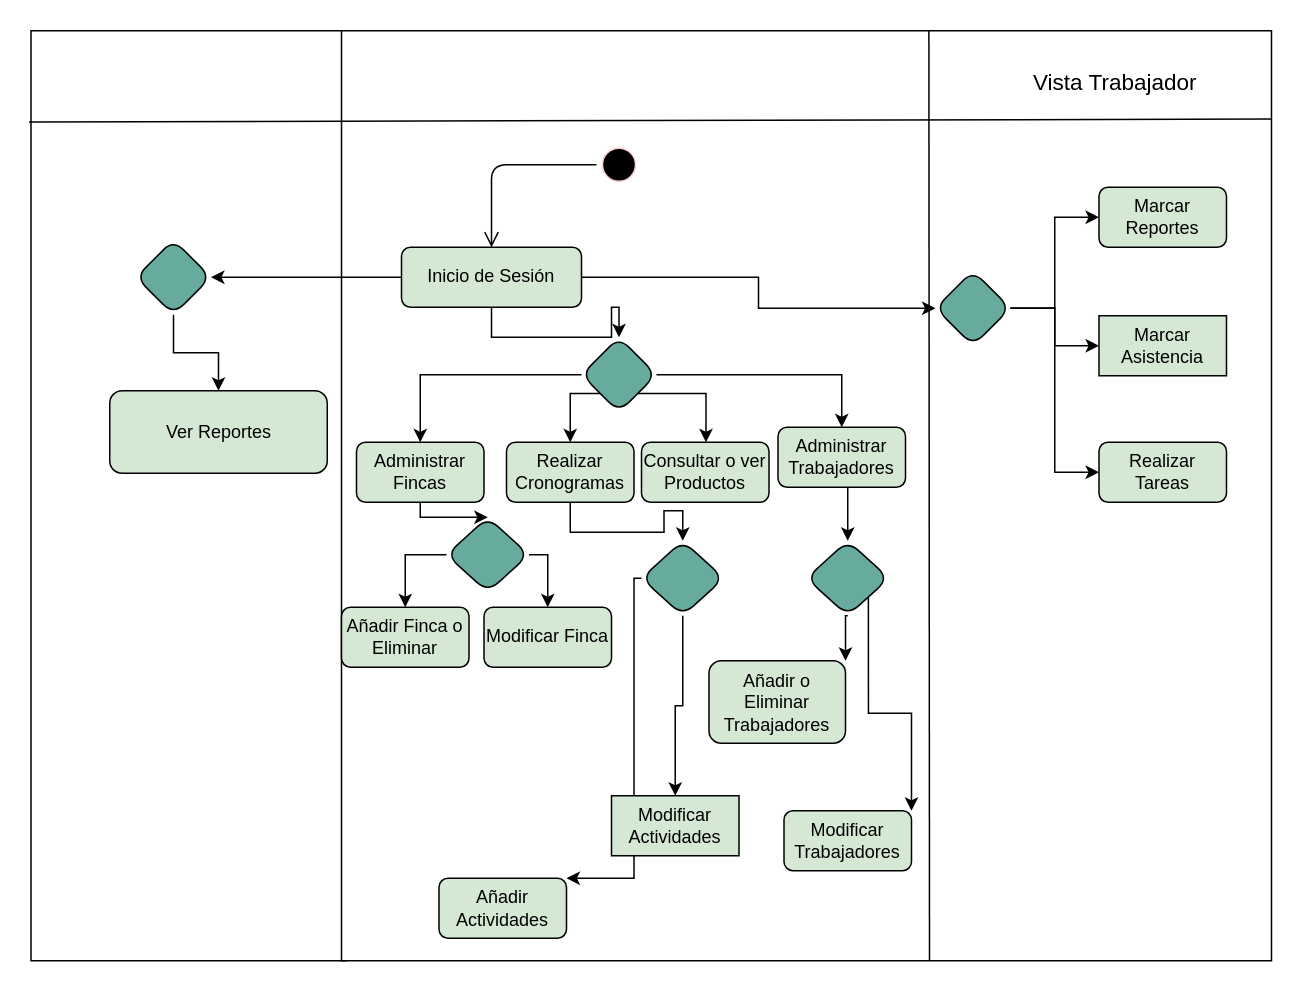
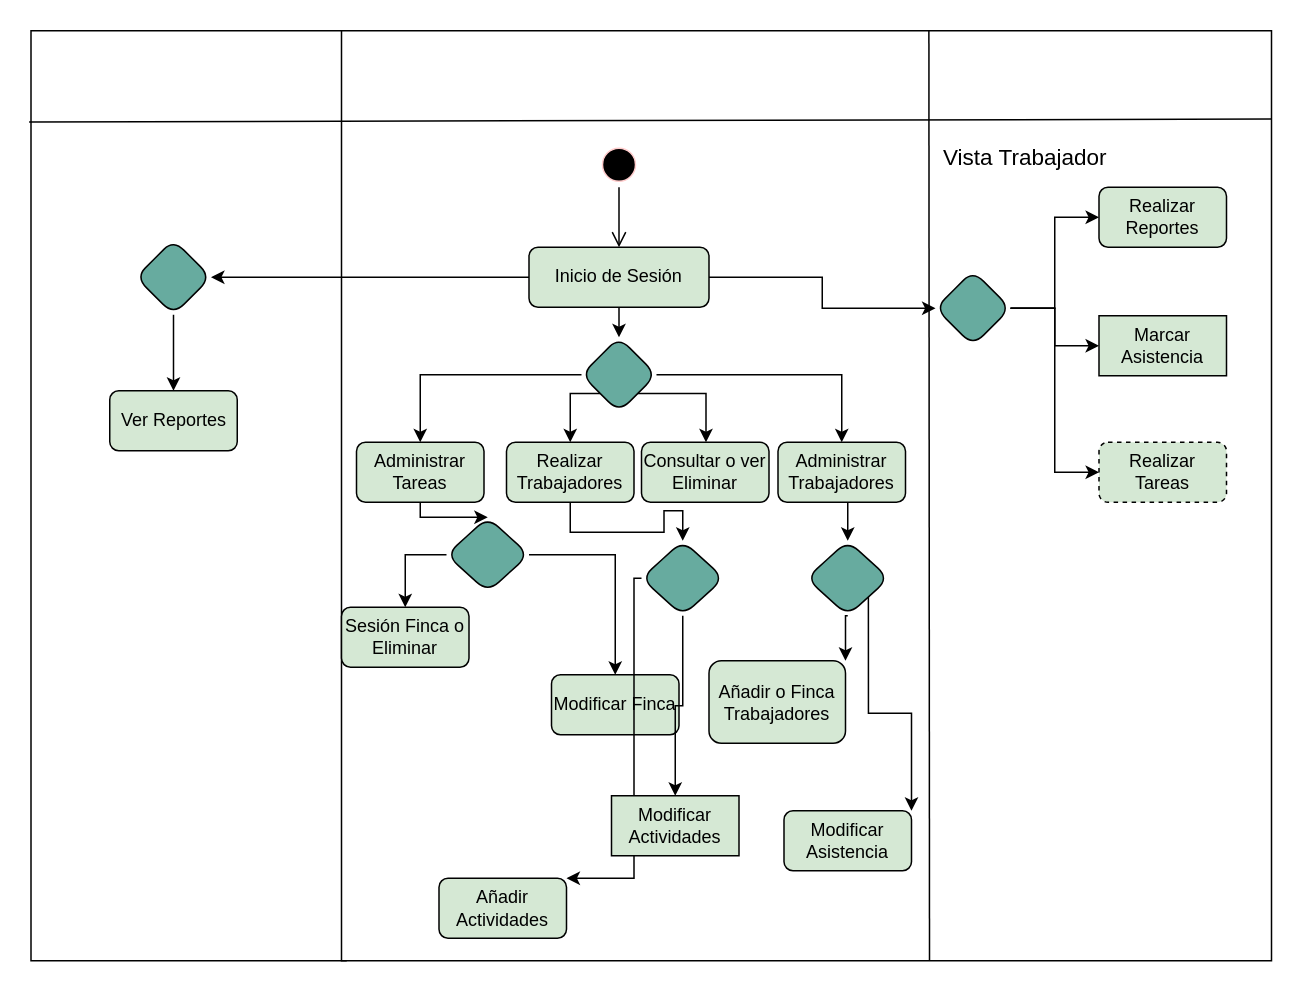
node "Vista Trabajador": moved (1115, 82) -> (1025, 157)
node "Marcar Reportes": label "Marcar Reportes" -> "Realizar Reportes"
node "Inicio de Sesión": moved (491, 277) -> (619, 277)
node "Ver Reportes": size 218x83 -> 128x60
node "Administrar Trabajadores": moved (842, 457) -> (842, 472)
node "Administrar Fincas": label "Administrar Fincas" -> "Administrar Tareas"
node "Realizar Cronogramas": label "Realizar Cronogramas" -> "Realizar Trabajadores"
node "Consultar o ver Productos": label "Consultar o ver Productos" -> "Consultar o ver Eliminar"
node "Realizar Tareas": style solid -> dashed
node "Añadir Finca o Eliminar": label "Añadir Finca o Eliminar" -> "Sesión Finca o Eliminar"
node "Modificar Finca": moved (548, 637) -> (615, 705)
node "Añadir o Eliminar Trabajadores": label "Añadir o Eliminar Trabajadores" -> "Añadir o Finca Trabajadores"
node "Modificar Trabajadores": label "Modificar Trabajadores" -> "Modificar Asistencia"
